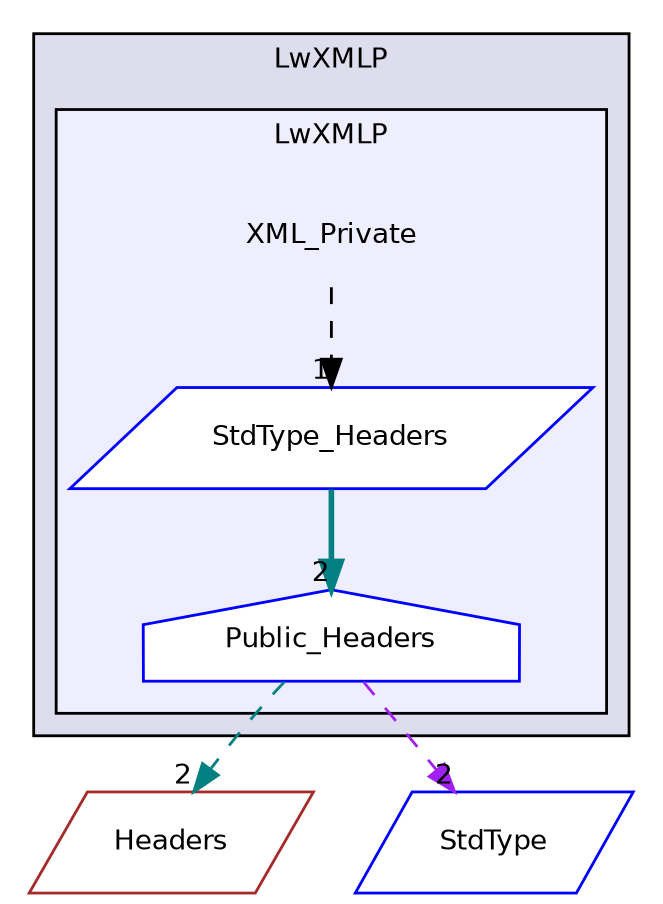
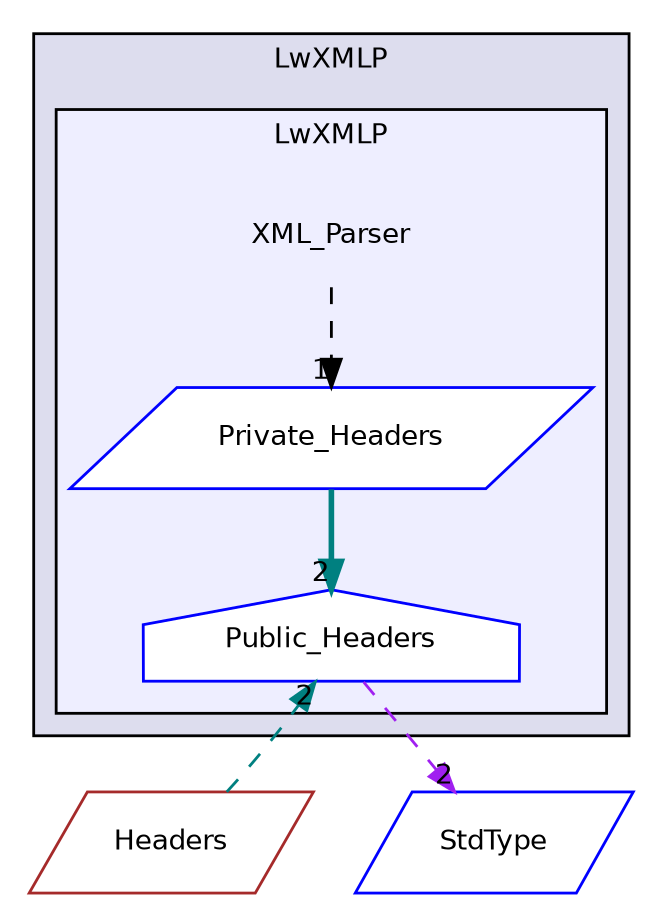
node "XML_Private": label "XML_Private" -> "XML_Parser"
node "StdType_Headers": label "StdType_Headers" -> "Private_Headers"
edge "Public_Headers" -> "Headers": reversed
